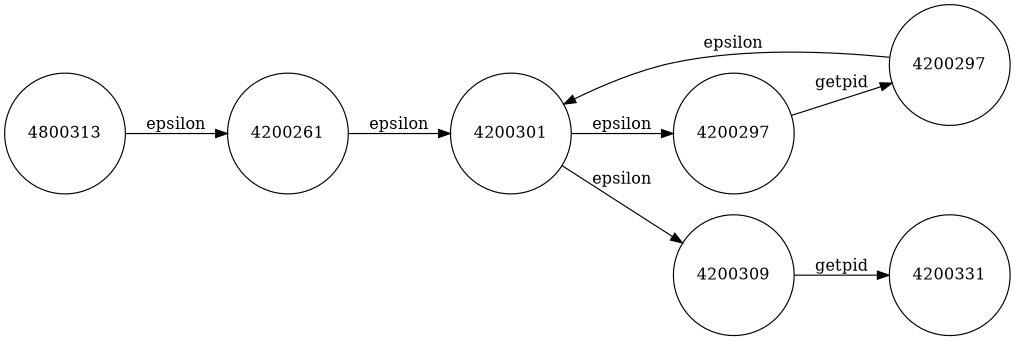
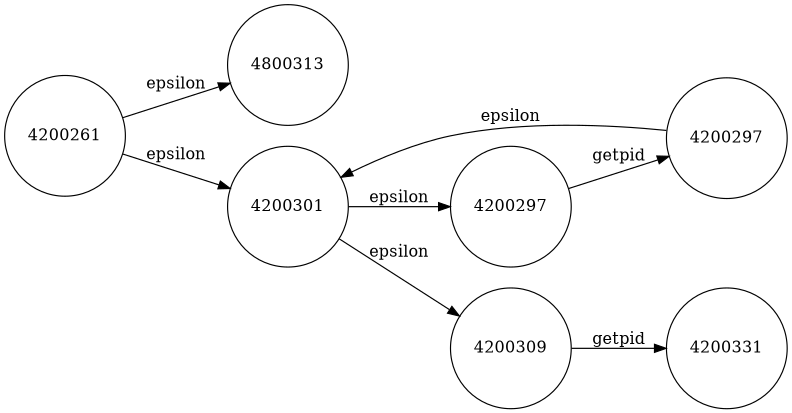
edge "4800313" -> "4200261": reversed
